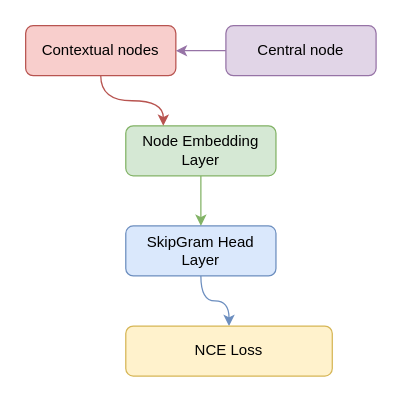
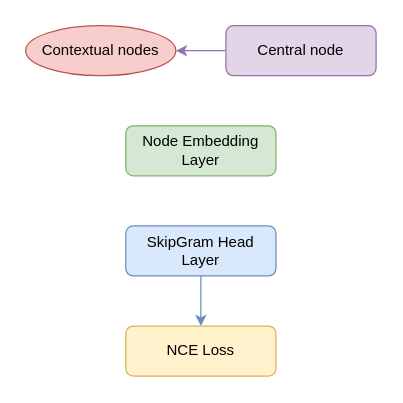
node "Contextual nodes": shape rounded rectangle -> ellipse
edge "Contextual nodes" -> "Node Embedding Layer": removed
edge "Node Embedding Layer" -> "SkipGram Head Layer": removed
node "NCE Loss": size 206x50 -> 150x50
